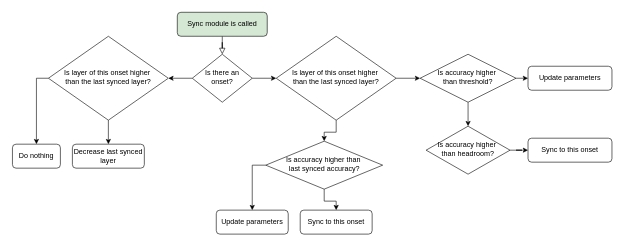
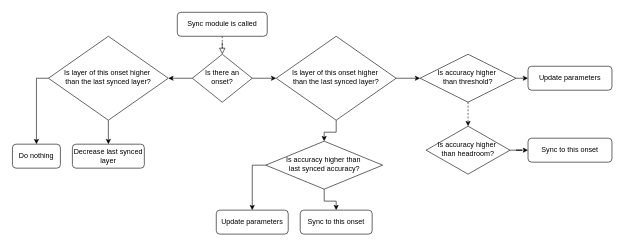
node "Sync module is called": fillcolor #d5e8d4 -> #ffffff
edge "Sync module is called" -> "Is there an onset?": style solid -> dashed
edge "Is accuracy higher than threshold?" -> "Is accuracy higher than headroom?": style solid -> dashed
